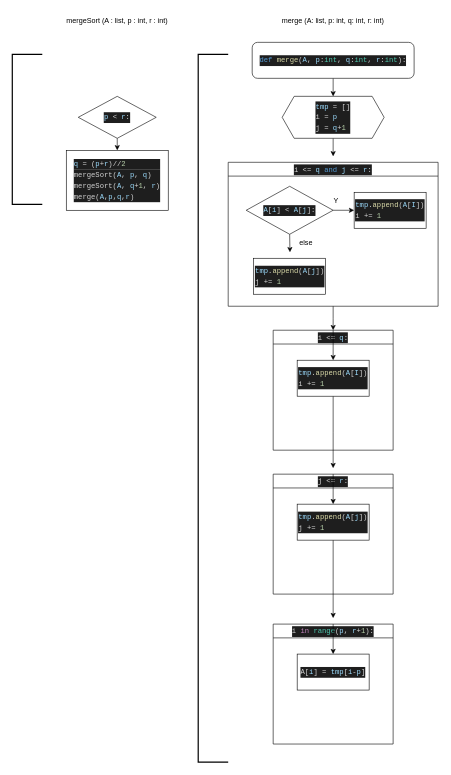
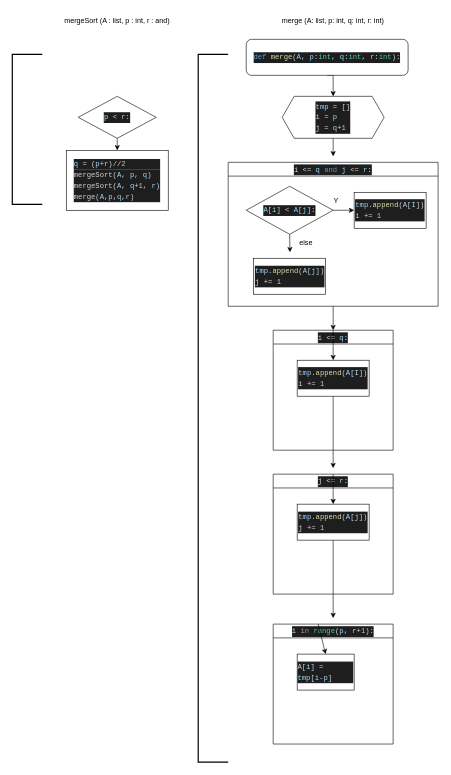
node "mergeSort (A : list, p : int, r : int)": label "mergeSort (A : list, p : int, r : int)" -> "mergeSort (A : list, p : int, r : and)"
node "def merge(A, p:int, q:int, r:int):": moved (333, 60) -> (327, 57)
node "A[i] = tmp[i-p]": size 72x36 -> 57x36
